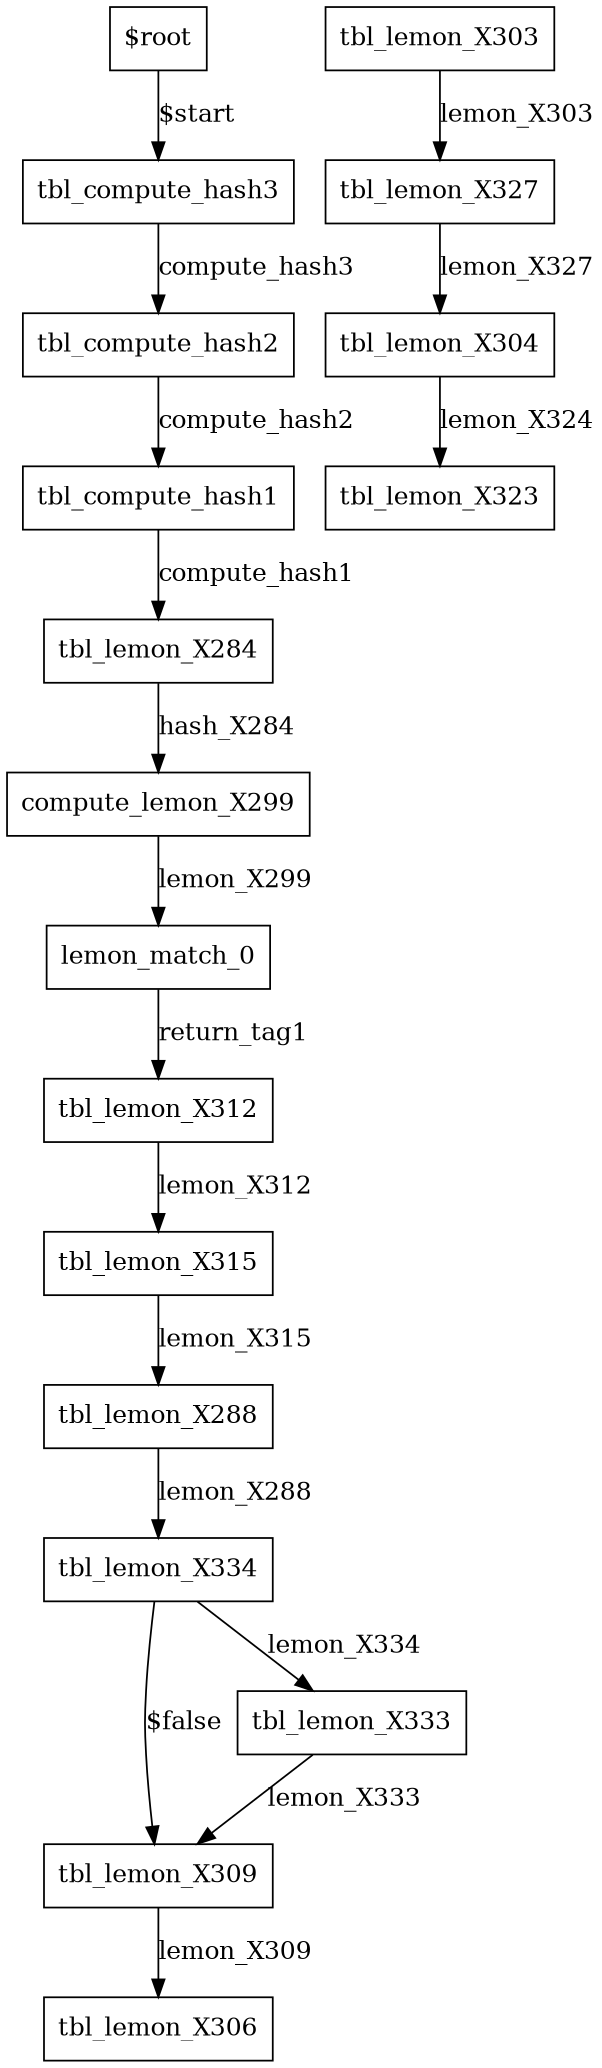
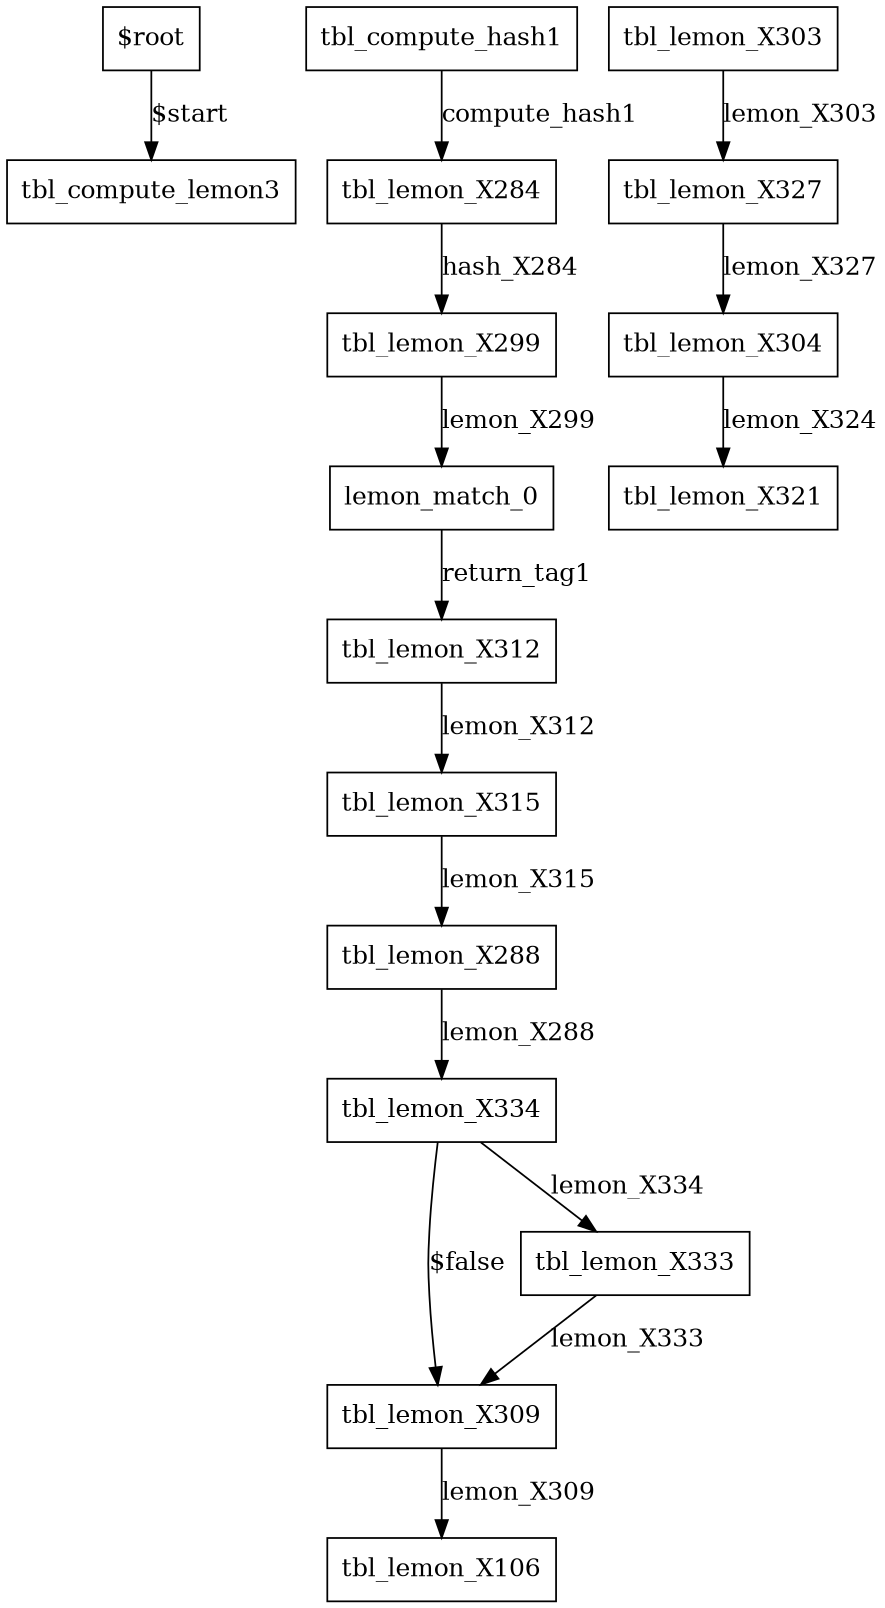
node "tbl_compute_hash3": label "tbl_compute_hash3" -> "tbl_compute_lemon3"
node "tbl_compute_hash2": removed
node "tbl_lemon_X323": label "tbl_lemon_X323" -> "tbl_lemon_X321"
node "compute_lemon_X299": label "compute_lemon_X299" -> "tbl_lemon_X299"
node "tbl_lemon_X306": label "tbl_lemon_X306" -> "tbl_lemon_X106"
